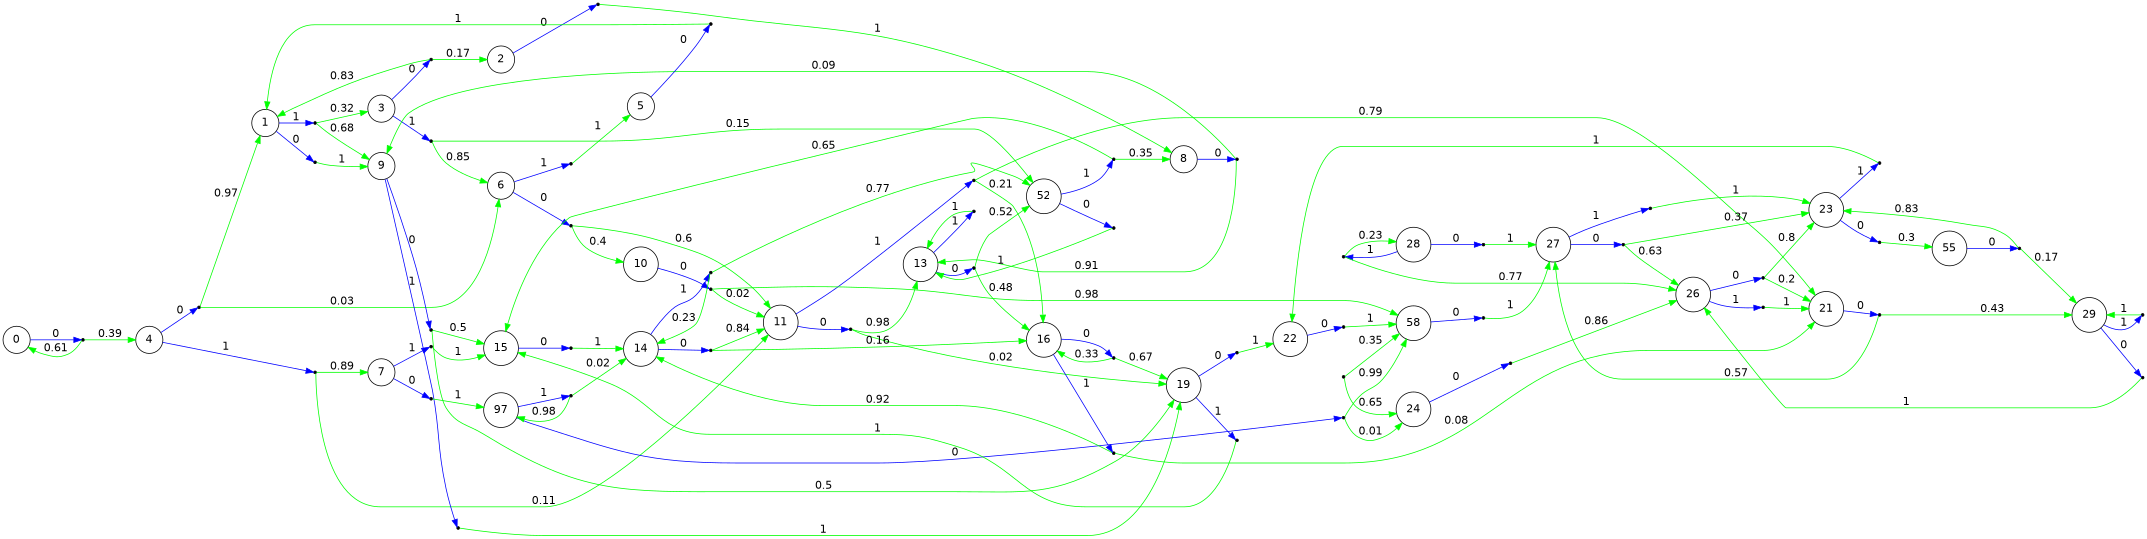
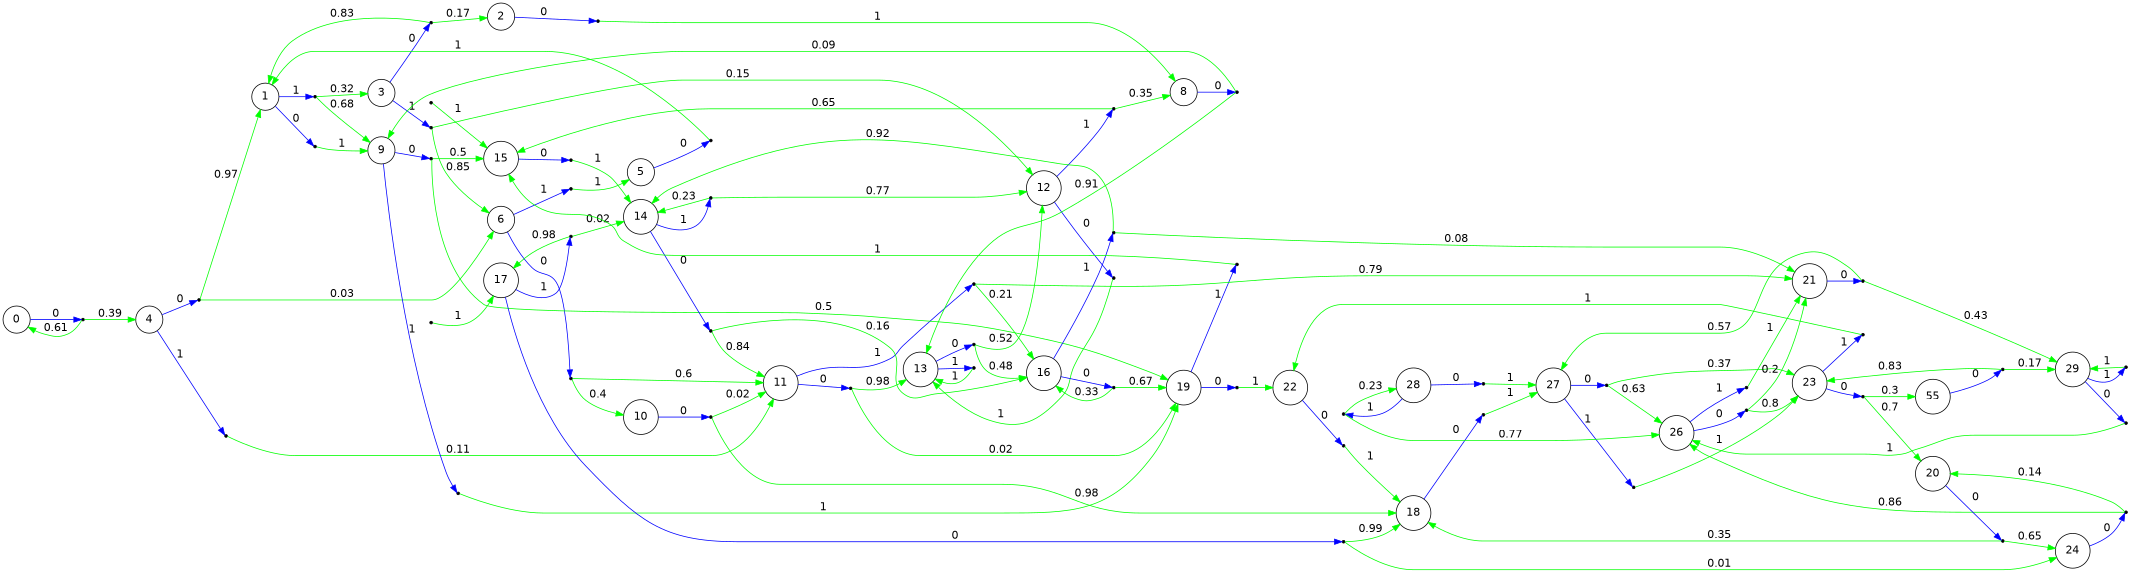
node "52": label "52" -> "12"
node "58": label "58" -> "18"
node "7": removed
node "97": label "97" -> "17"
node "20": added
